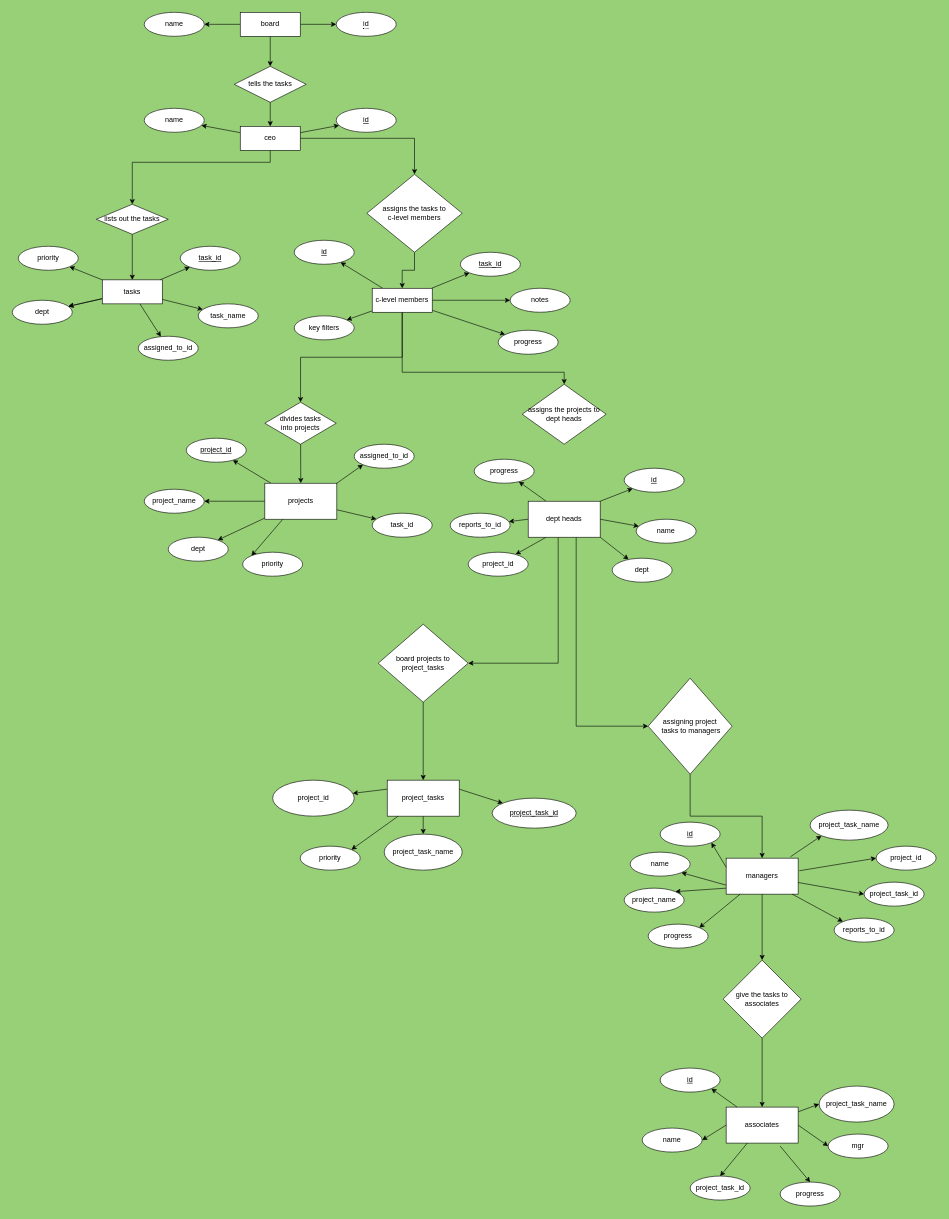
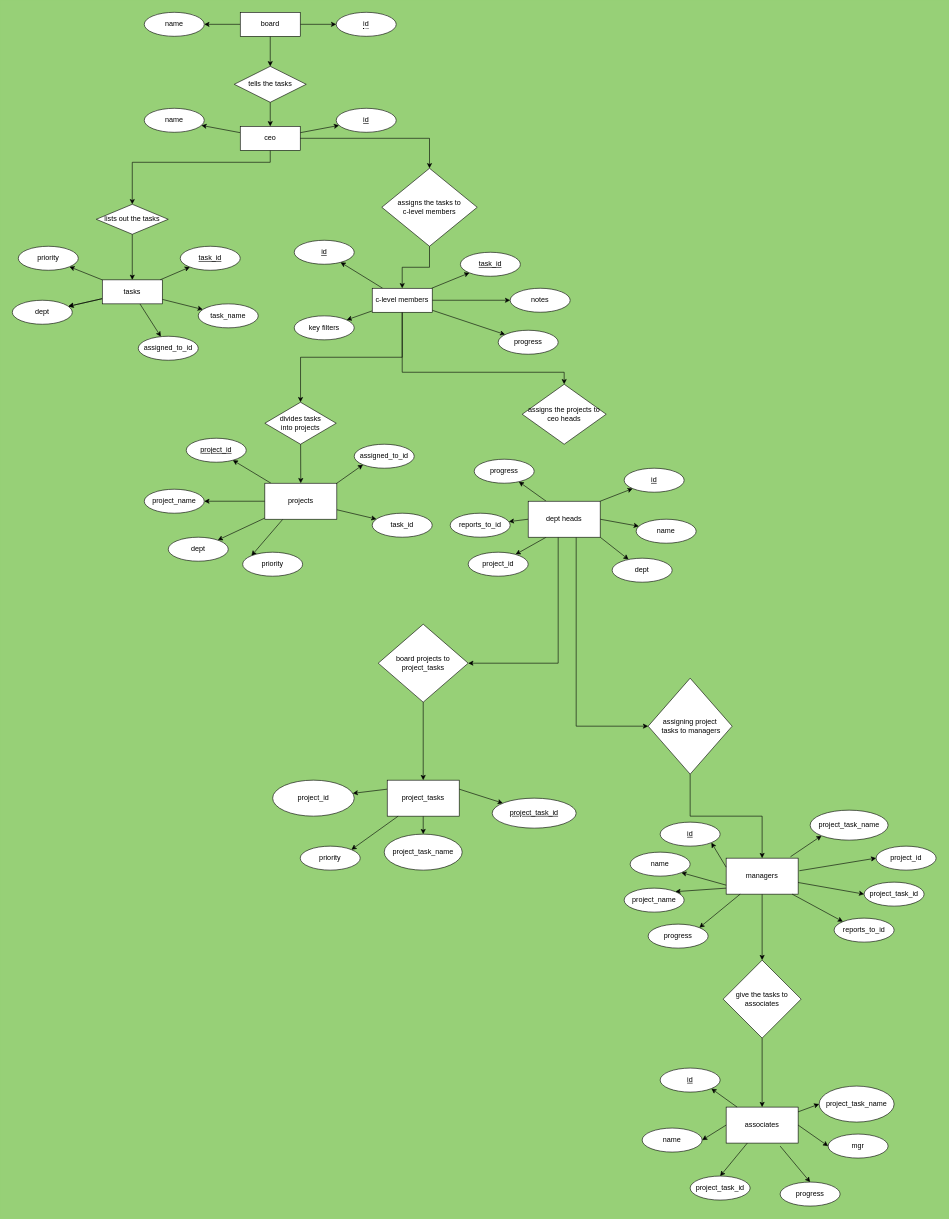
node "assigns the tasks to c-level members": moved (415, 213) -> (430, 207)
node "assigns the projects to dept heads": label "assigns the projects to dept heads" -> "assigns the projects to ceo heads"
